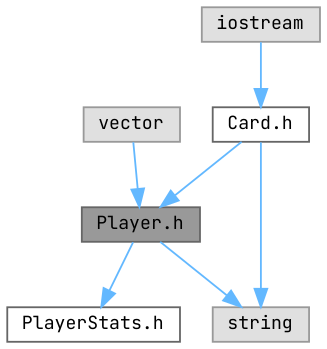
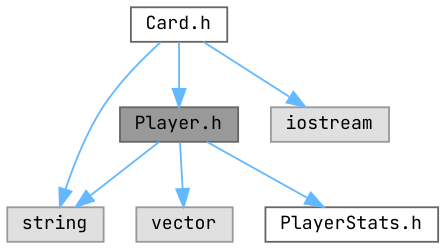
edge "iostream" -> "Card.h": reversed
edge "vector" -> "Player.h": reversed
